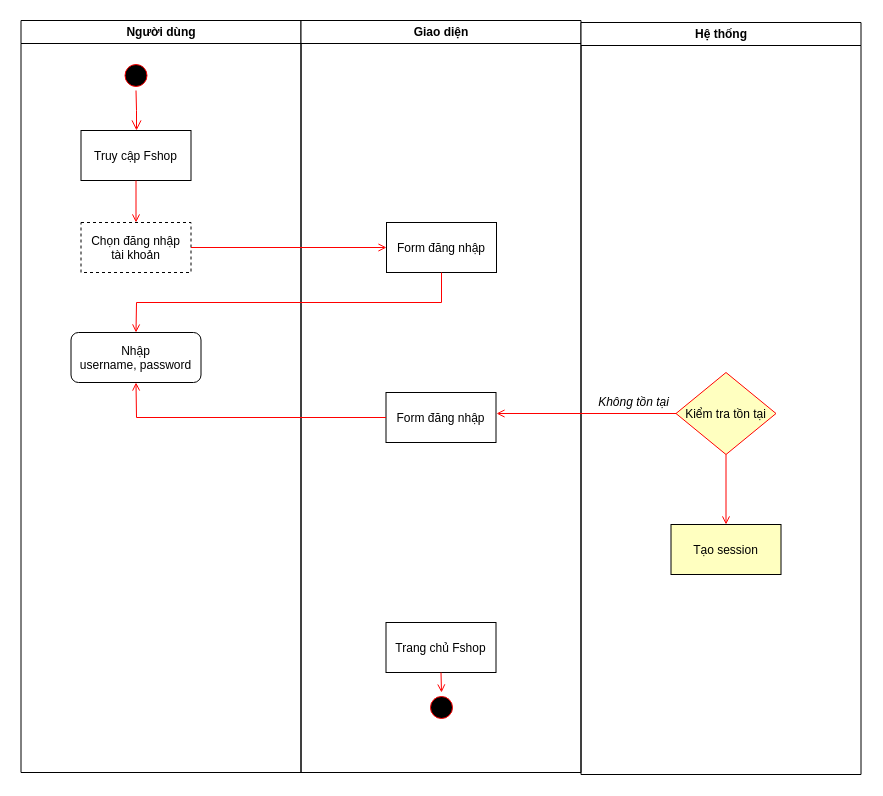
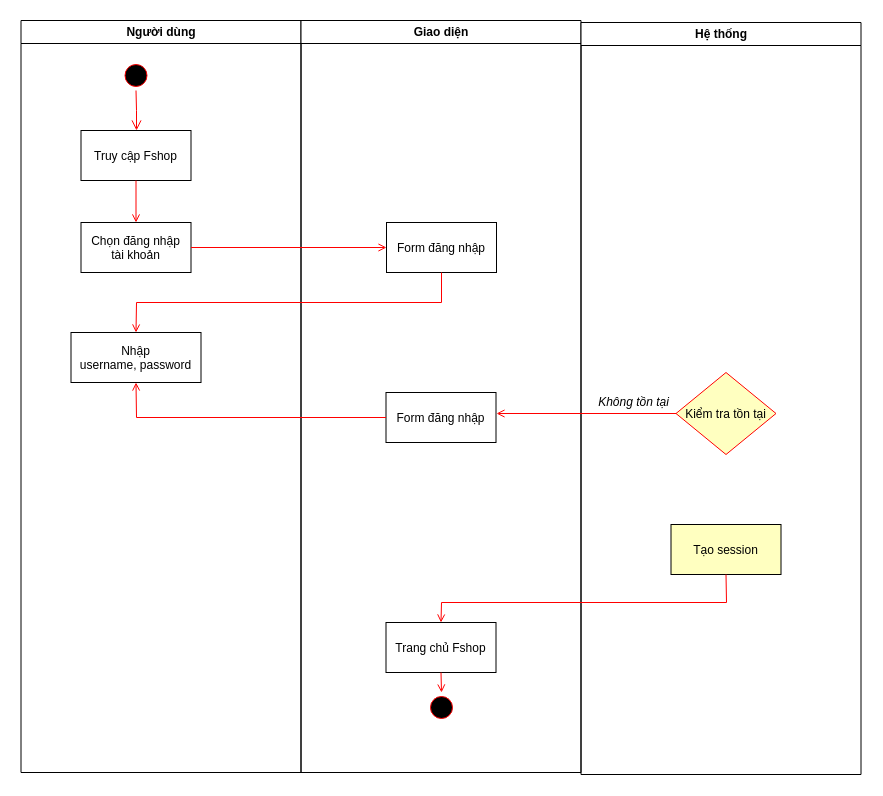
node "Chọn đăng nhập tài khoản": style dashed -> solid
node "Nhập username, password": shape rounded rectangle -> rectangle
edge "Kiểm tra tồn tại" -> "Tạo session": removed
edge "Tạo session" -> "Trang chủ Fshop": added
